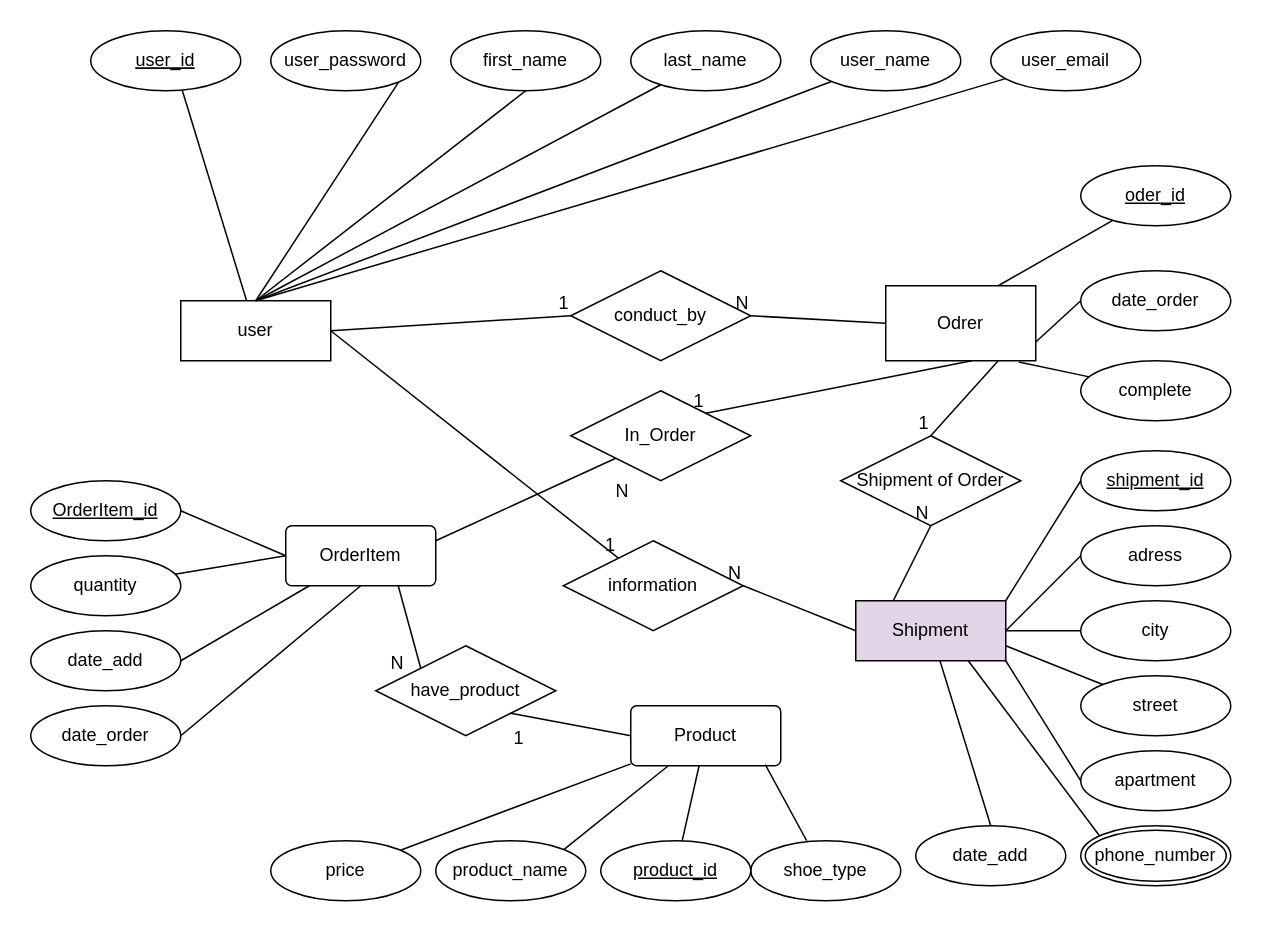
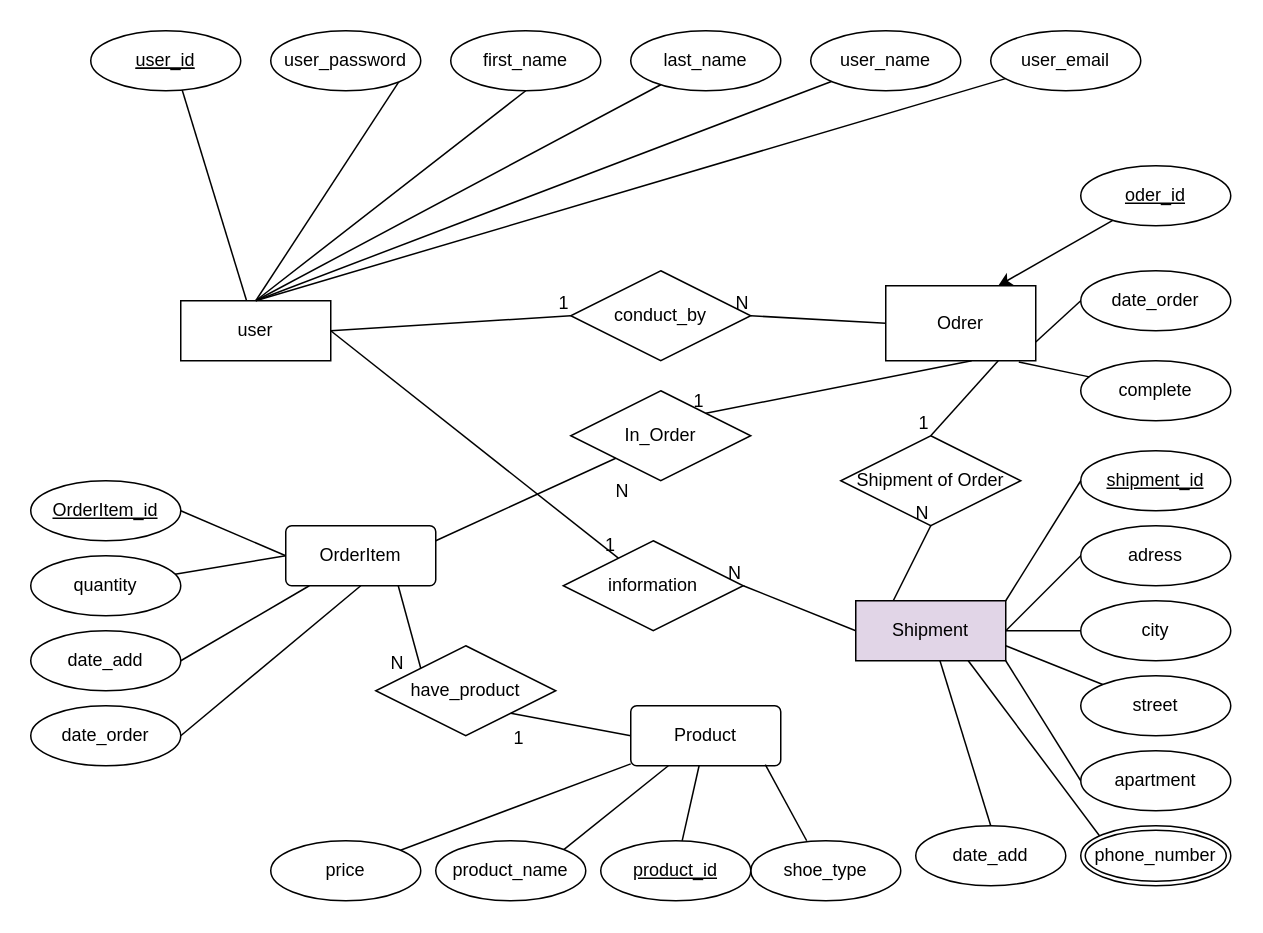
edge "oder_id" -- "Odrer": arrowhead none -> classic
